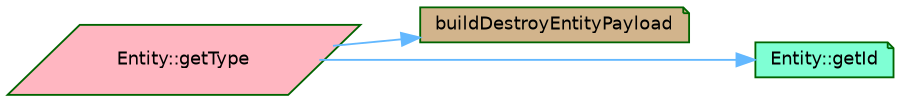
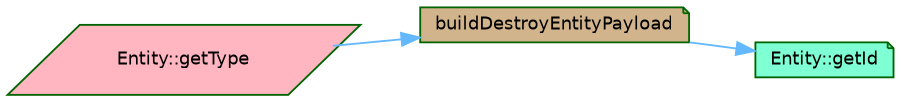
edge "Entity::getType" -> "Entity::getId": now "buildDestroyEntityPayload" -> "Entity::getId"
